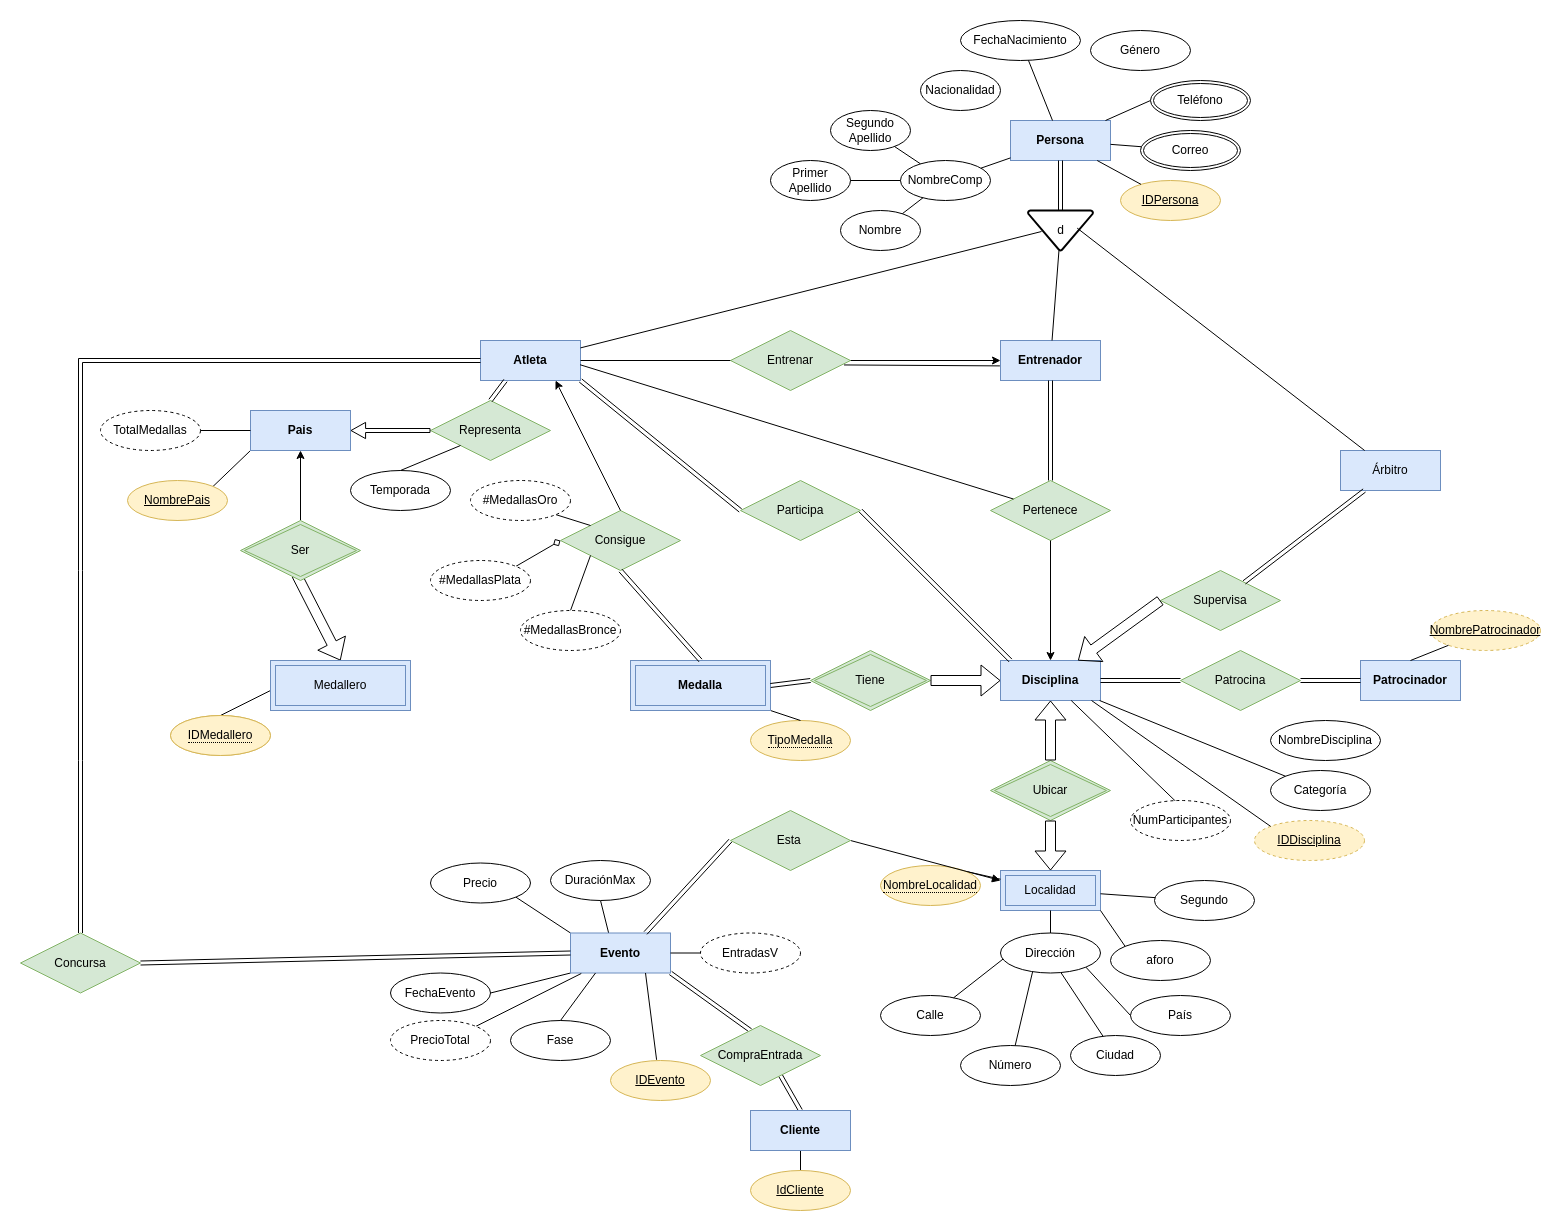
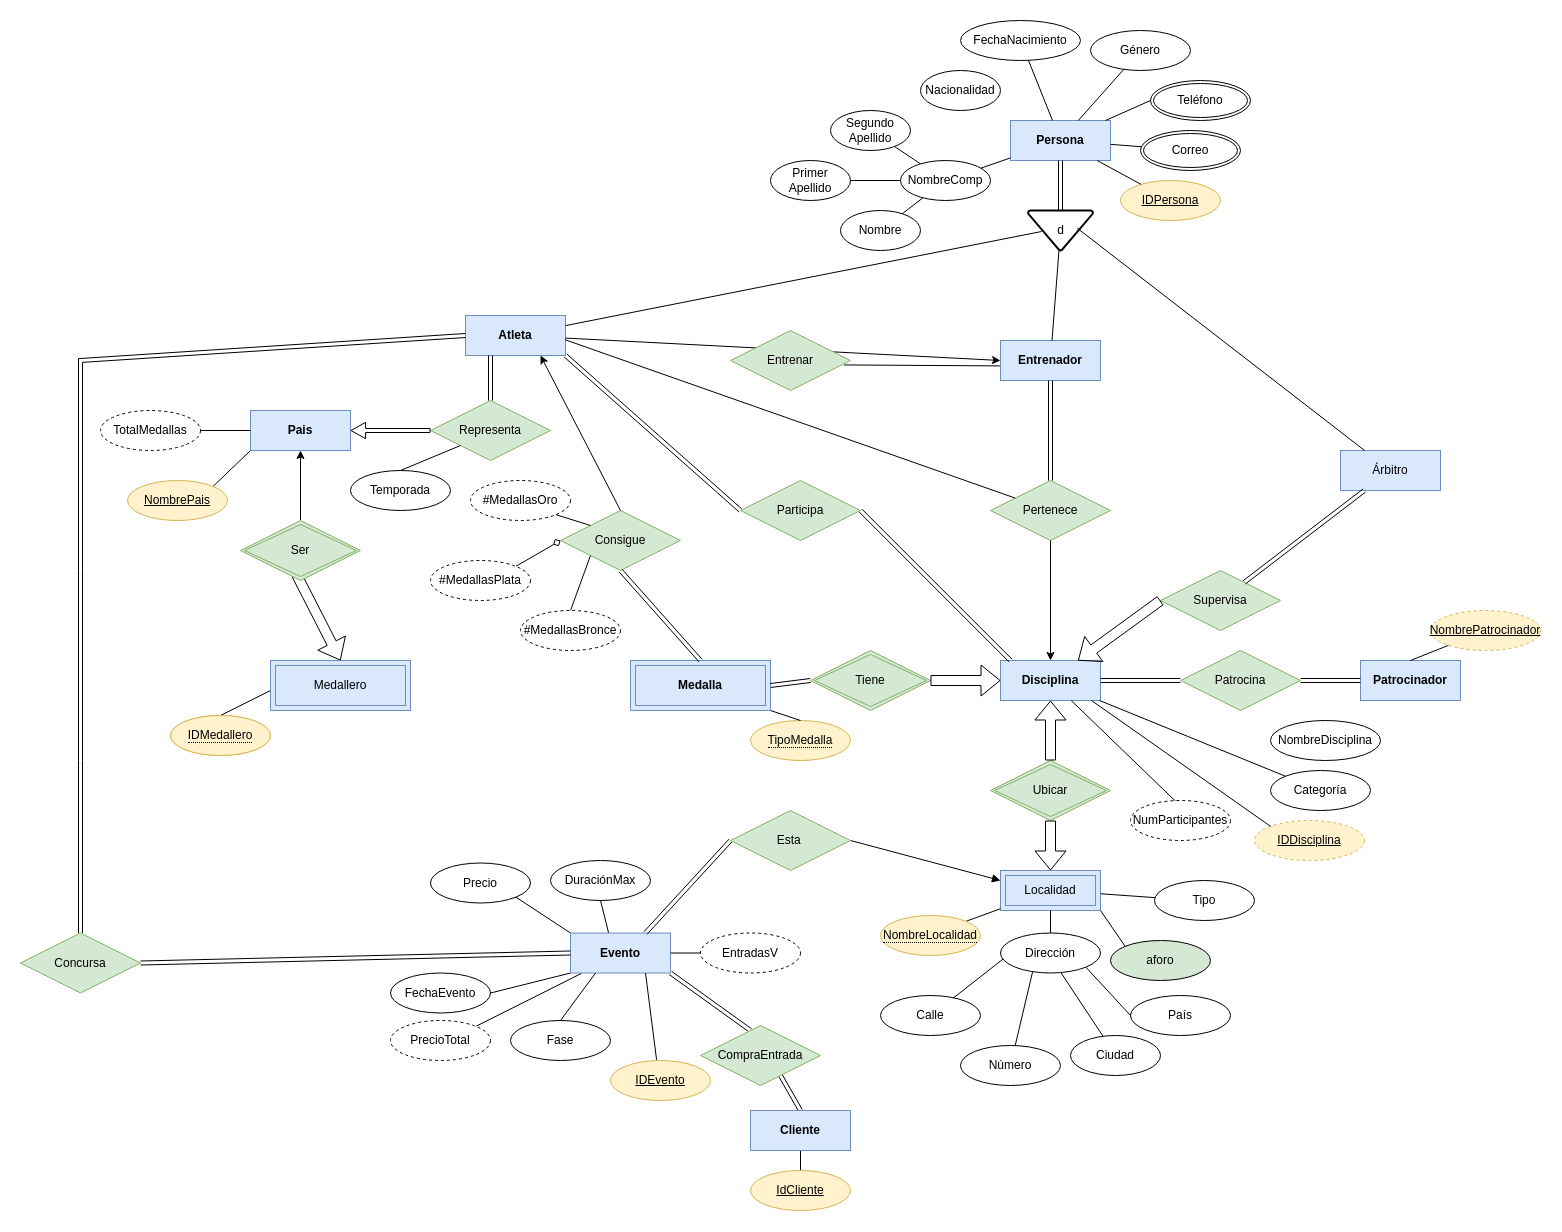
edge "Género" -- "Persona": added
node "Atleta": moved (531, 361) -> (516, 336)
node "NombreLocalidad": moved (931, 886) -> (931, 936)
node "Segundo": label "Segundo" -> "Tipo"
node "aforo": fillcolor #ffffff -> #d5e8d4
